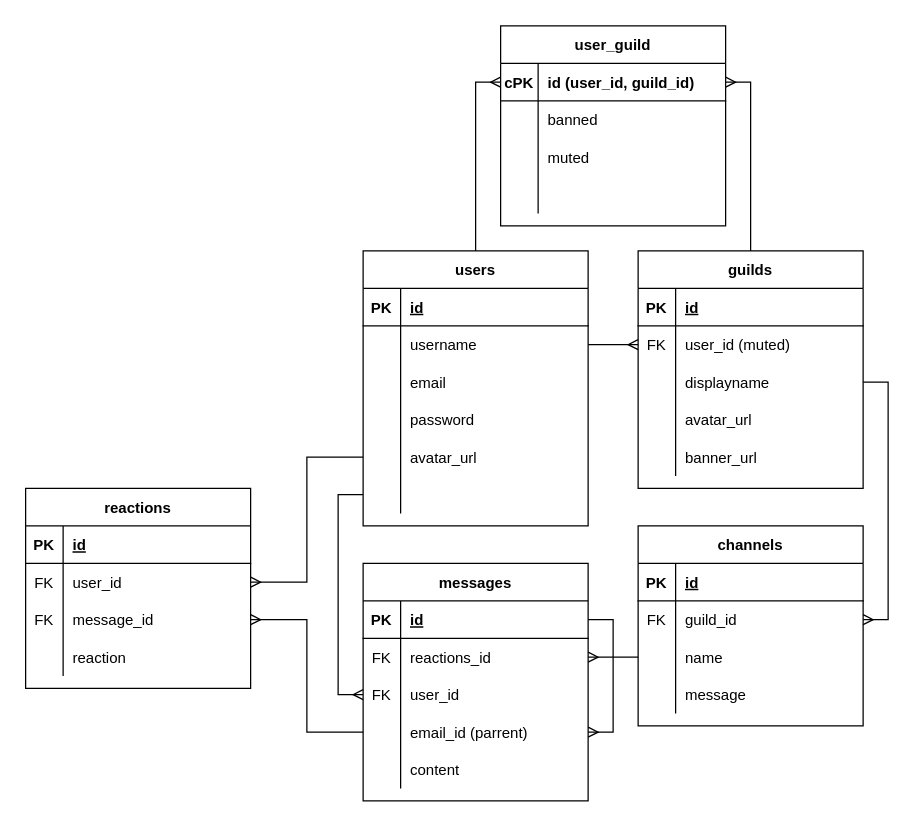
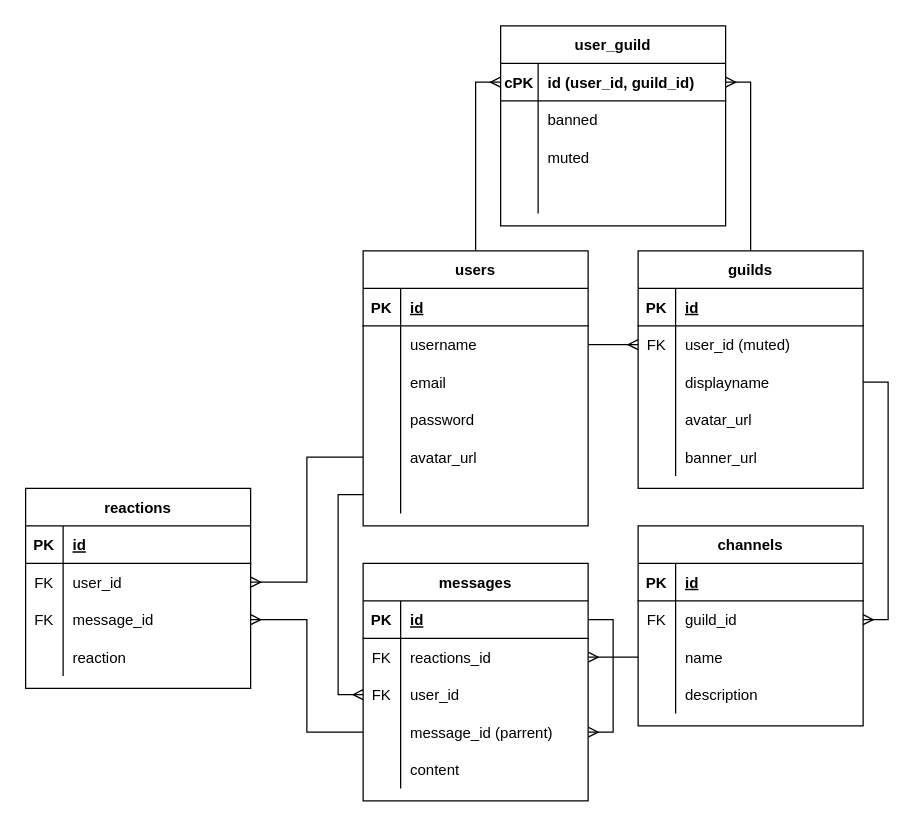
node "message": label "message" -> "description"
node "email_id (parrent)": label "email_id (parrent)" -> "message_id (parrent)"
